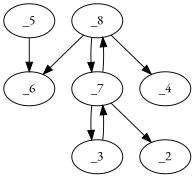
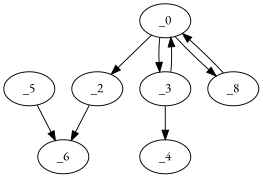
edge "_8" -> "_6": now "_2" -> "_6"
edge "_8" -> "_4": now "_3" -> "_4"
node "_7": label "_7" -> "_0"
